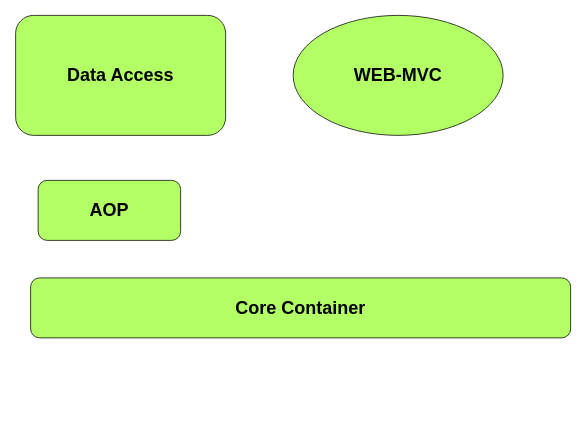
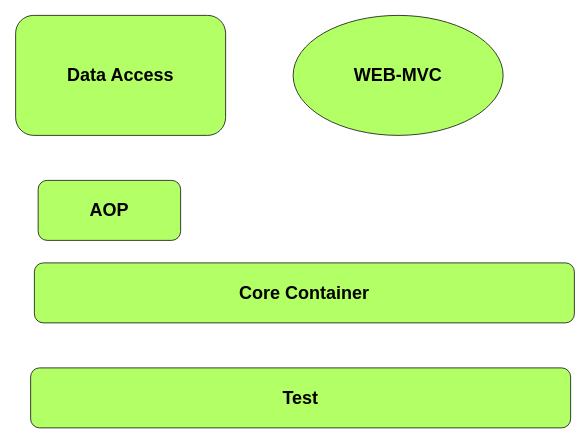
node "Core Container": moved (300, 308) -> (304, 293)
node "Test": added
